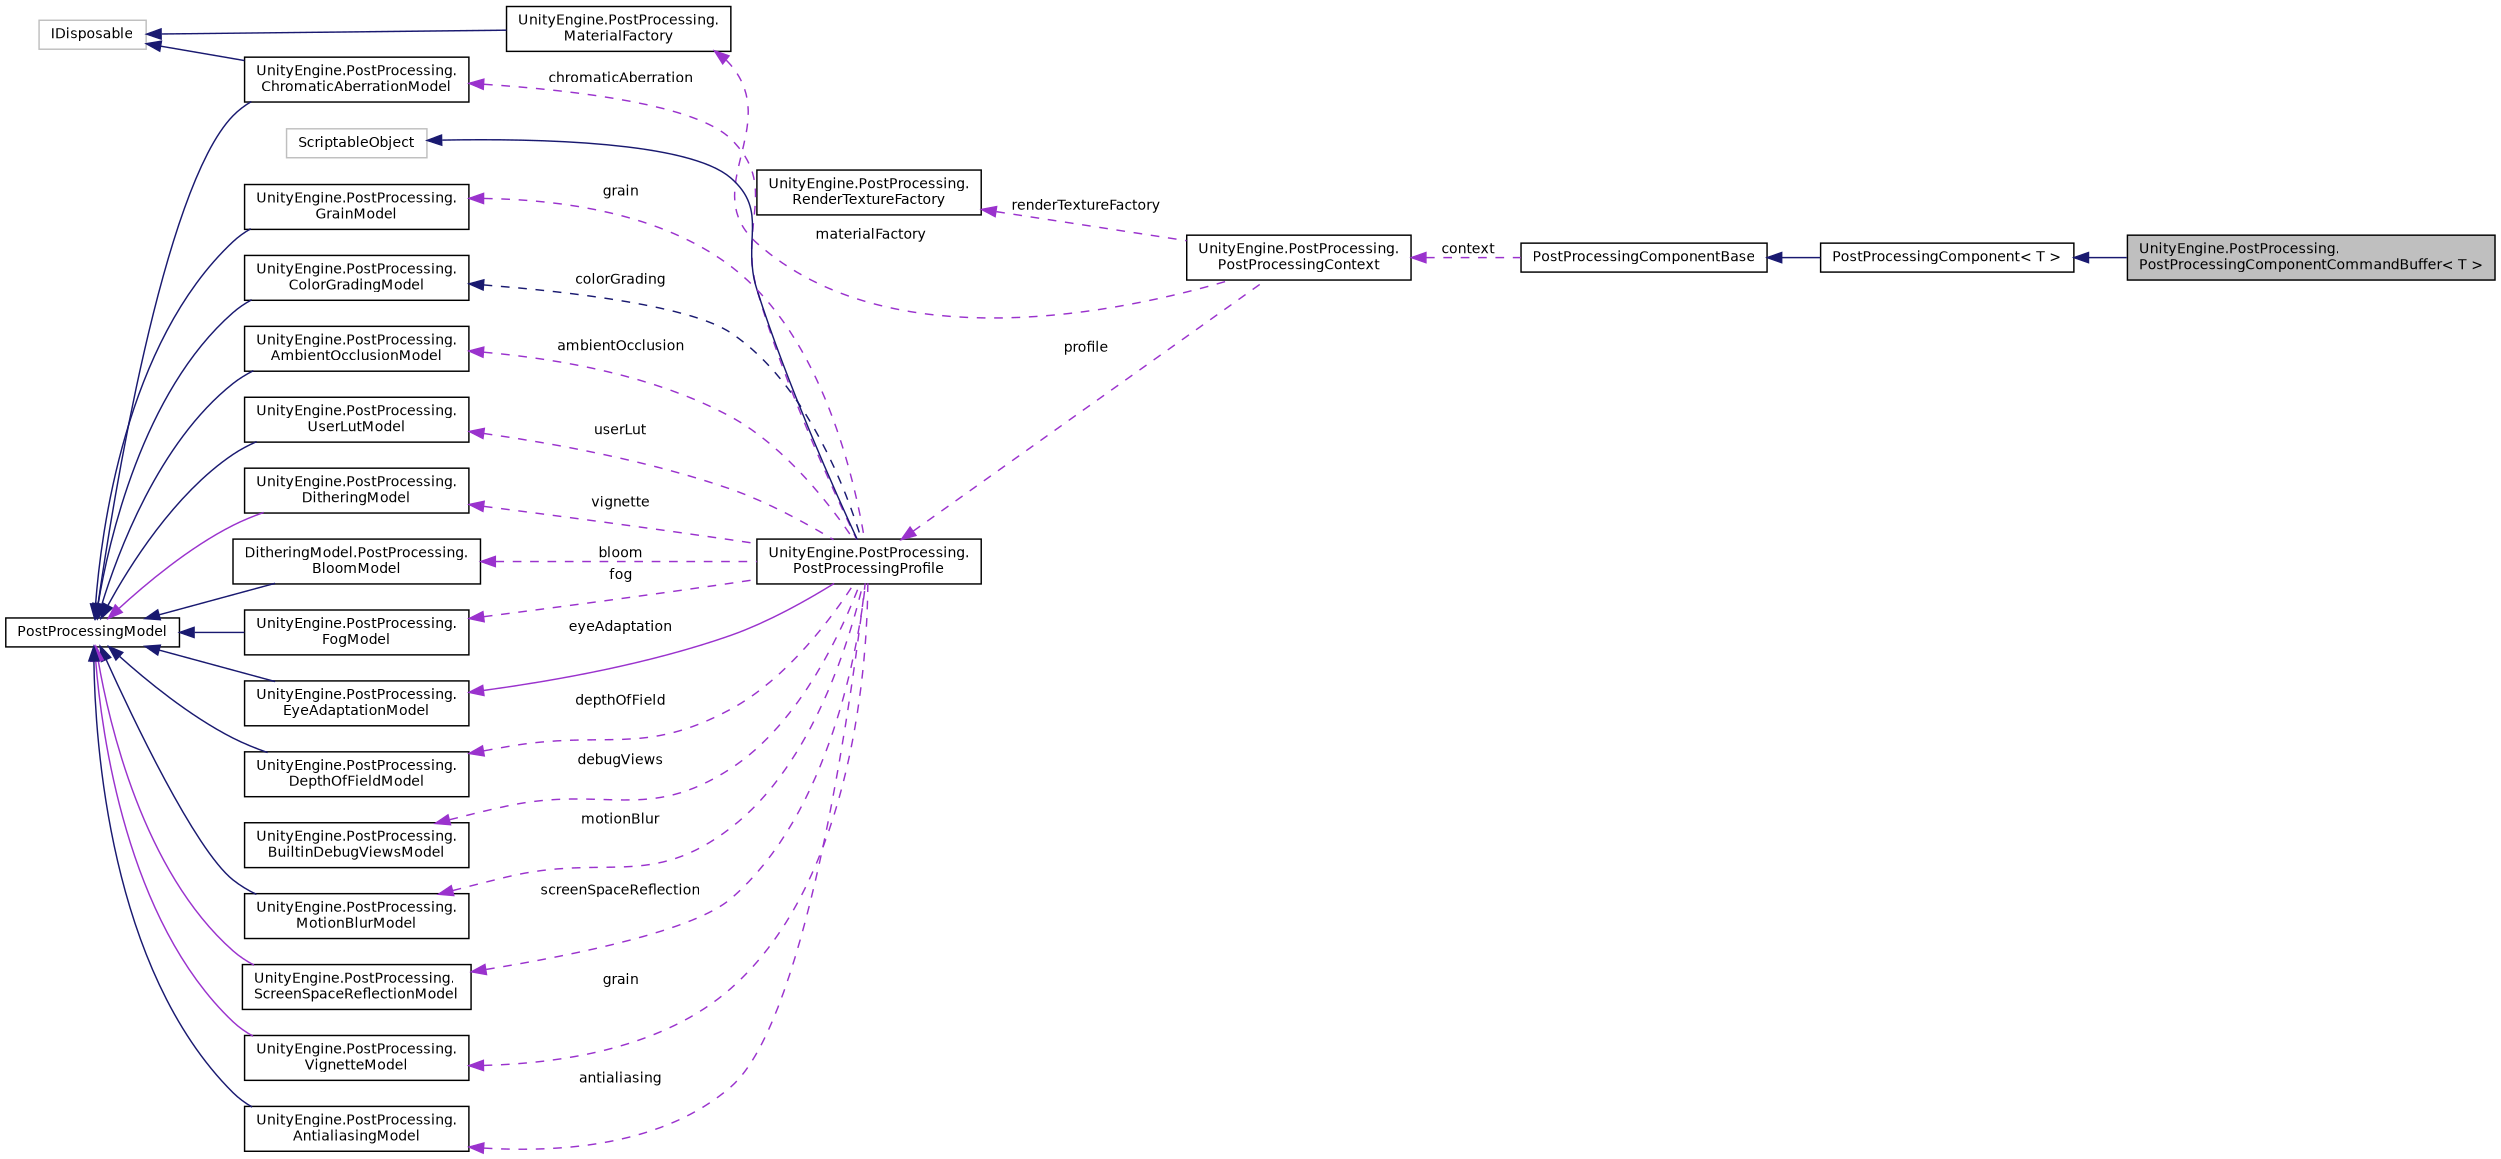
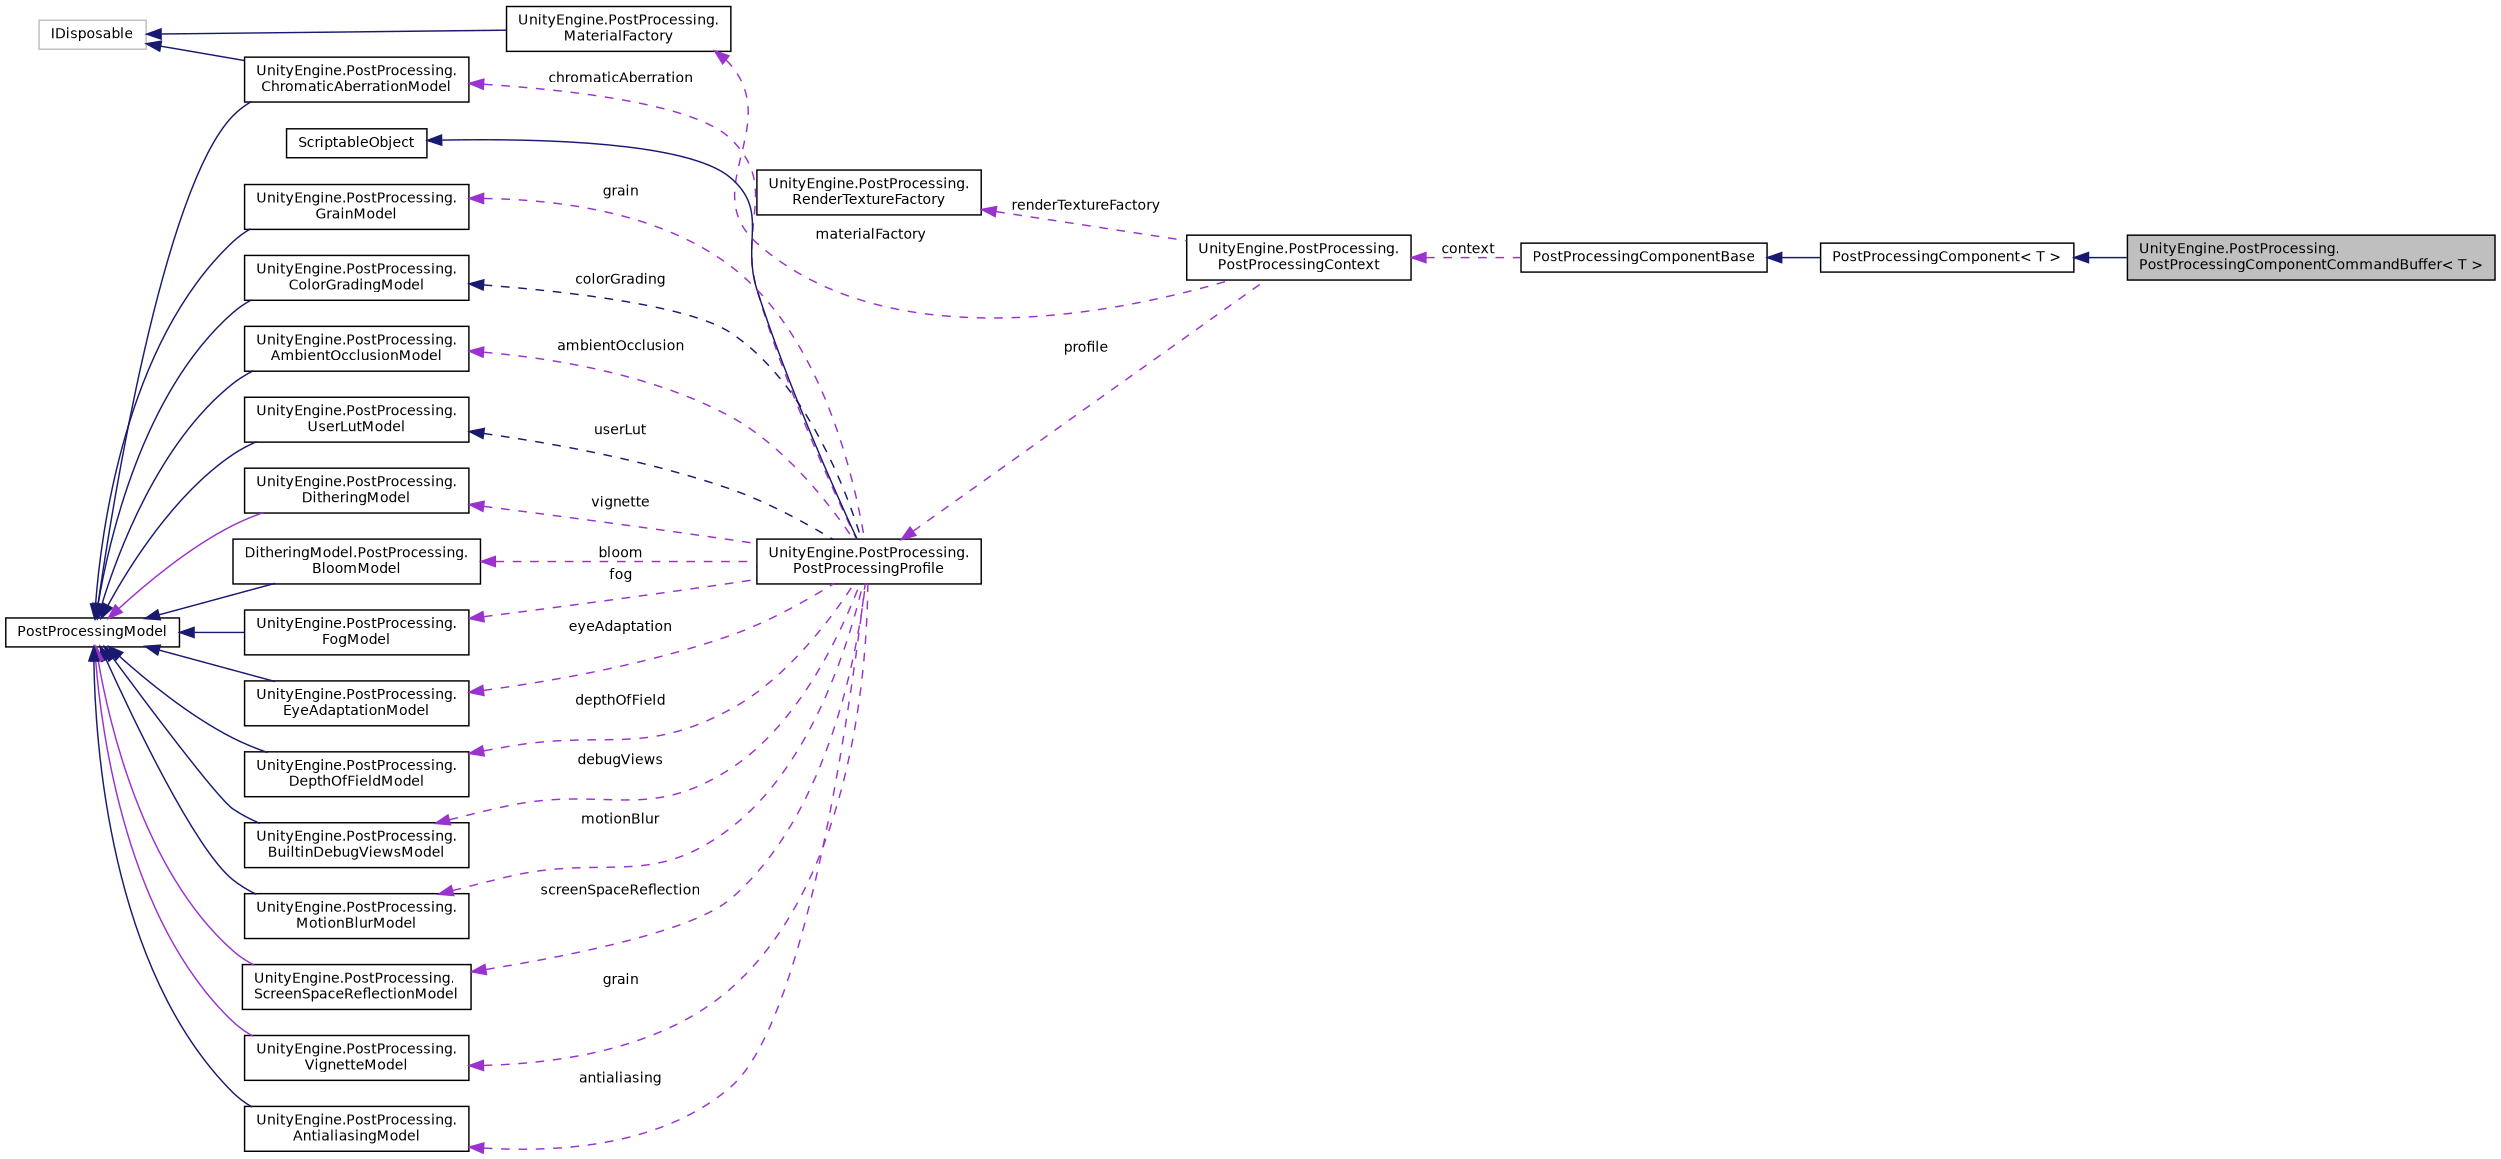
node "ScriptableObject": color grey75 -> black
edge "UnityEngine.PostProcessing. PostProcessingProfile" -> "UnityEngine.PostProcessing. UserLutModel": color darkorchid3 -> midnightblue
edge "UnityEngine.PostProcessing. PostProcessingProfile" -> "UnityEngine.PostProcessing. EyeAdaptationModel": style solid -> dashed
edge "UnityEngine.PostProcessing. BuiltinDebugViewsModel" -> "PostProcessingModel": added
